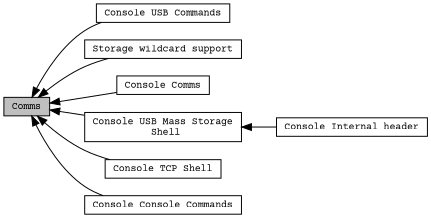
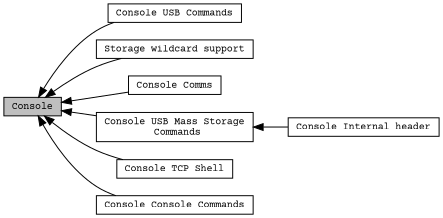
node "Comms": label "Comms" -> "Console"
node "Console USB Mass Storage Shell": label "Console USB Mass Storage Shell" -> "Console USB Mass Storage Commands"
